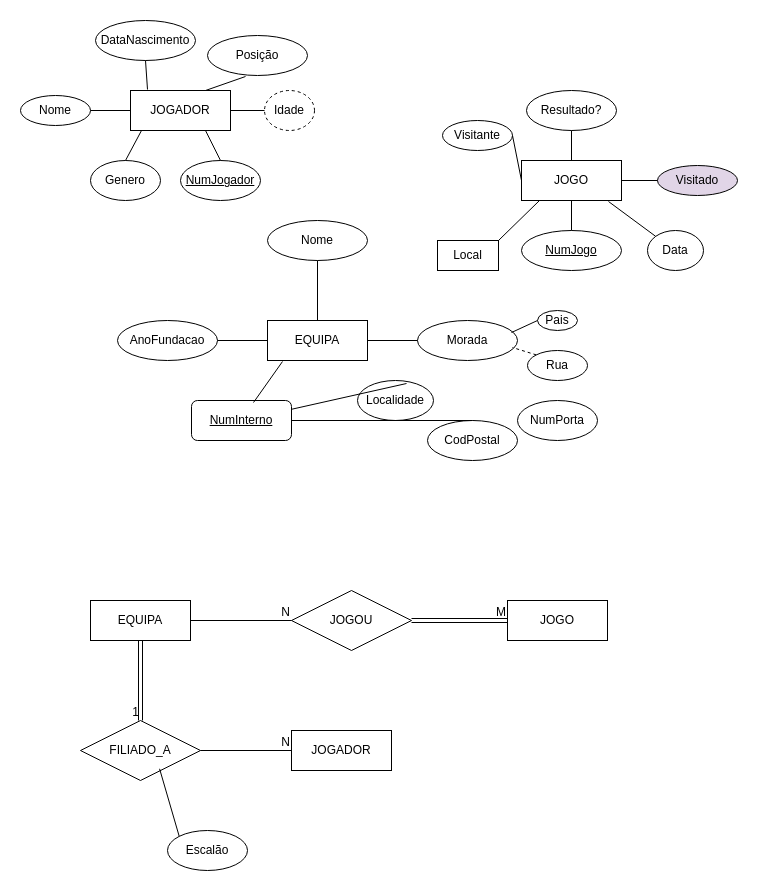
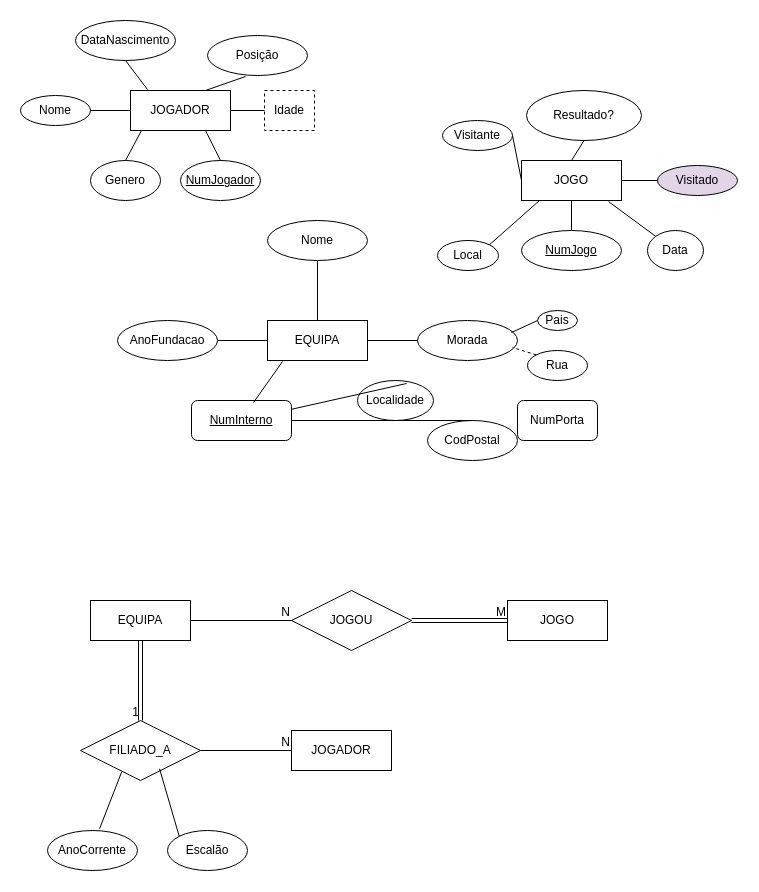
node "DataNascimento": moved (146, 41) -> (126, 41)
node "Idade": shape ellipse -> rectangle
node "Resultado?": size 90x40 -> 115x50
node "Local": shape rectangle -> ellipse
node "NumPorta": shape ellipse -> rounded rectangle
edge "FILIADO_A" -- "AnoCorrente": added
node "AnoCorrente": added
